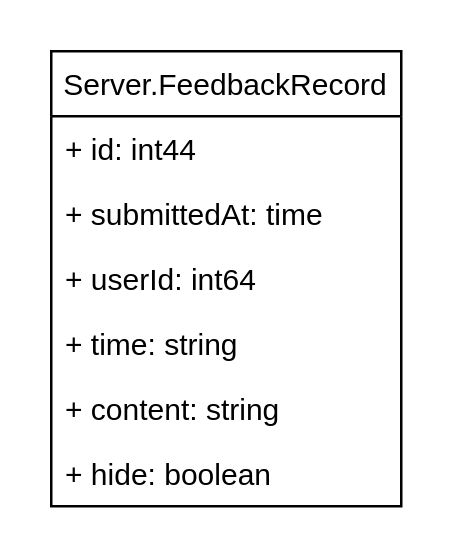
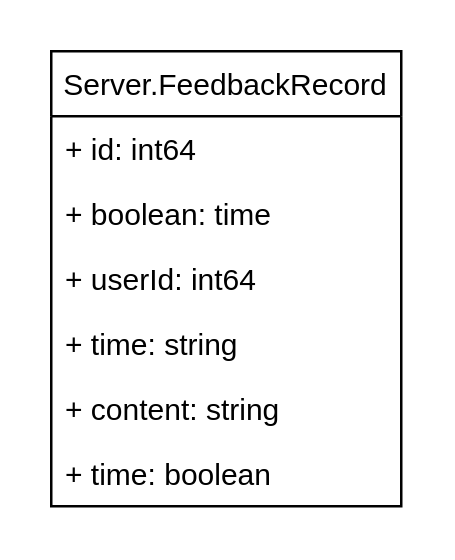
node "+ id: int44": label "+ id: int44" -> "+ id: int64"
node "+ submittedAt: time": label "+ submittedAt: time" -> "+ boolean: time"
node "+ hide: boolean": label "+ hide: boolean" -> "+ time: boolean"
